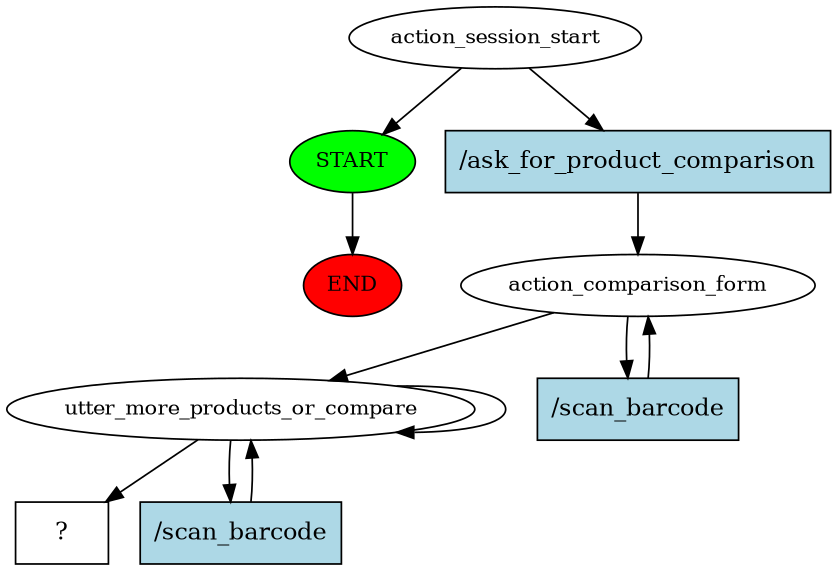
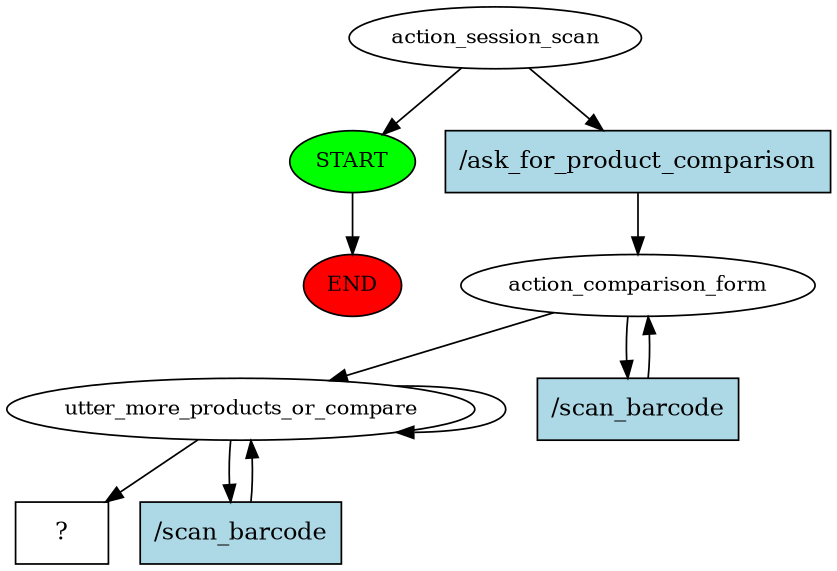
node "action_session_start": label "action_session_start" -> "action_session_scan"
